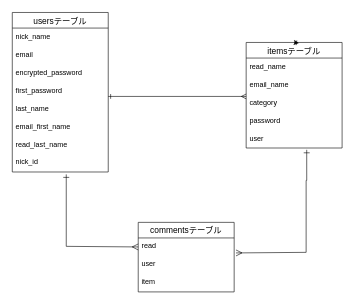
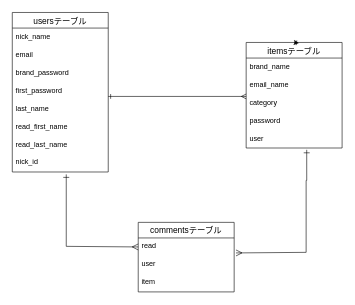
node "read_name": label "read_name" -> "brand_name"
node "encrypted_password": label "encrypted_password" -> "brand_password"
node "email_first_name": label "email_first_name" -> "read_first_name"
